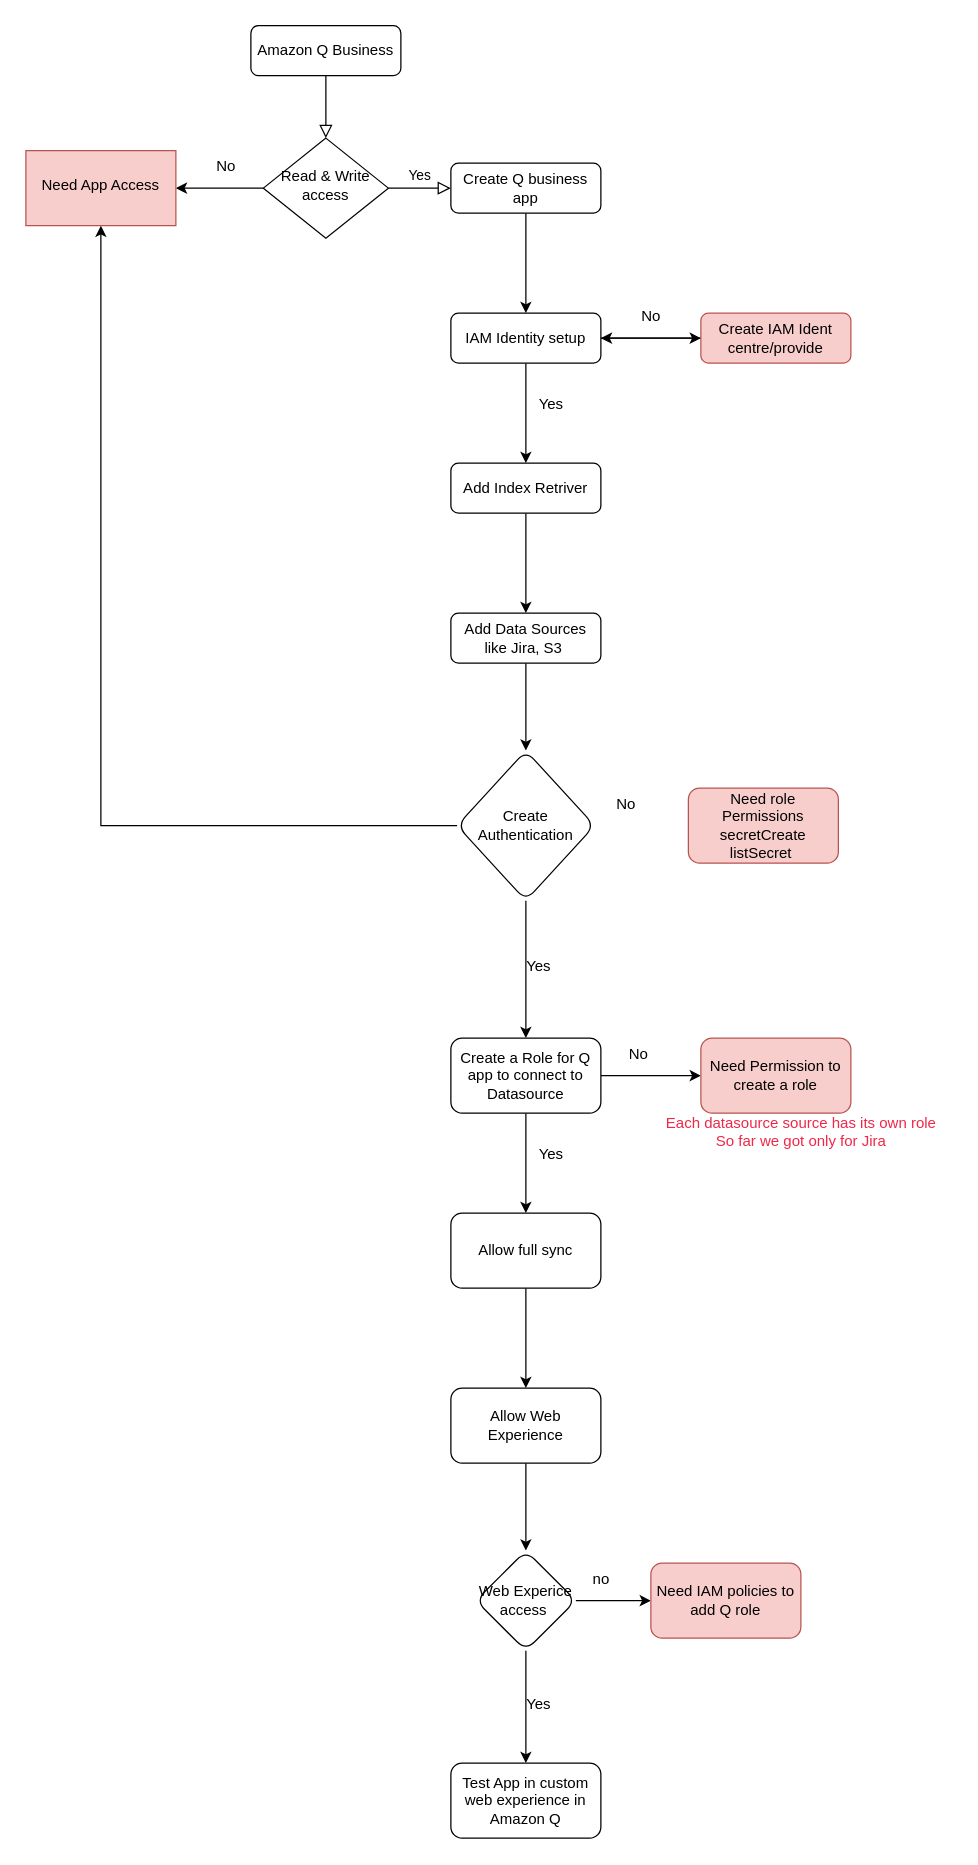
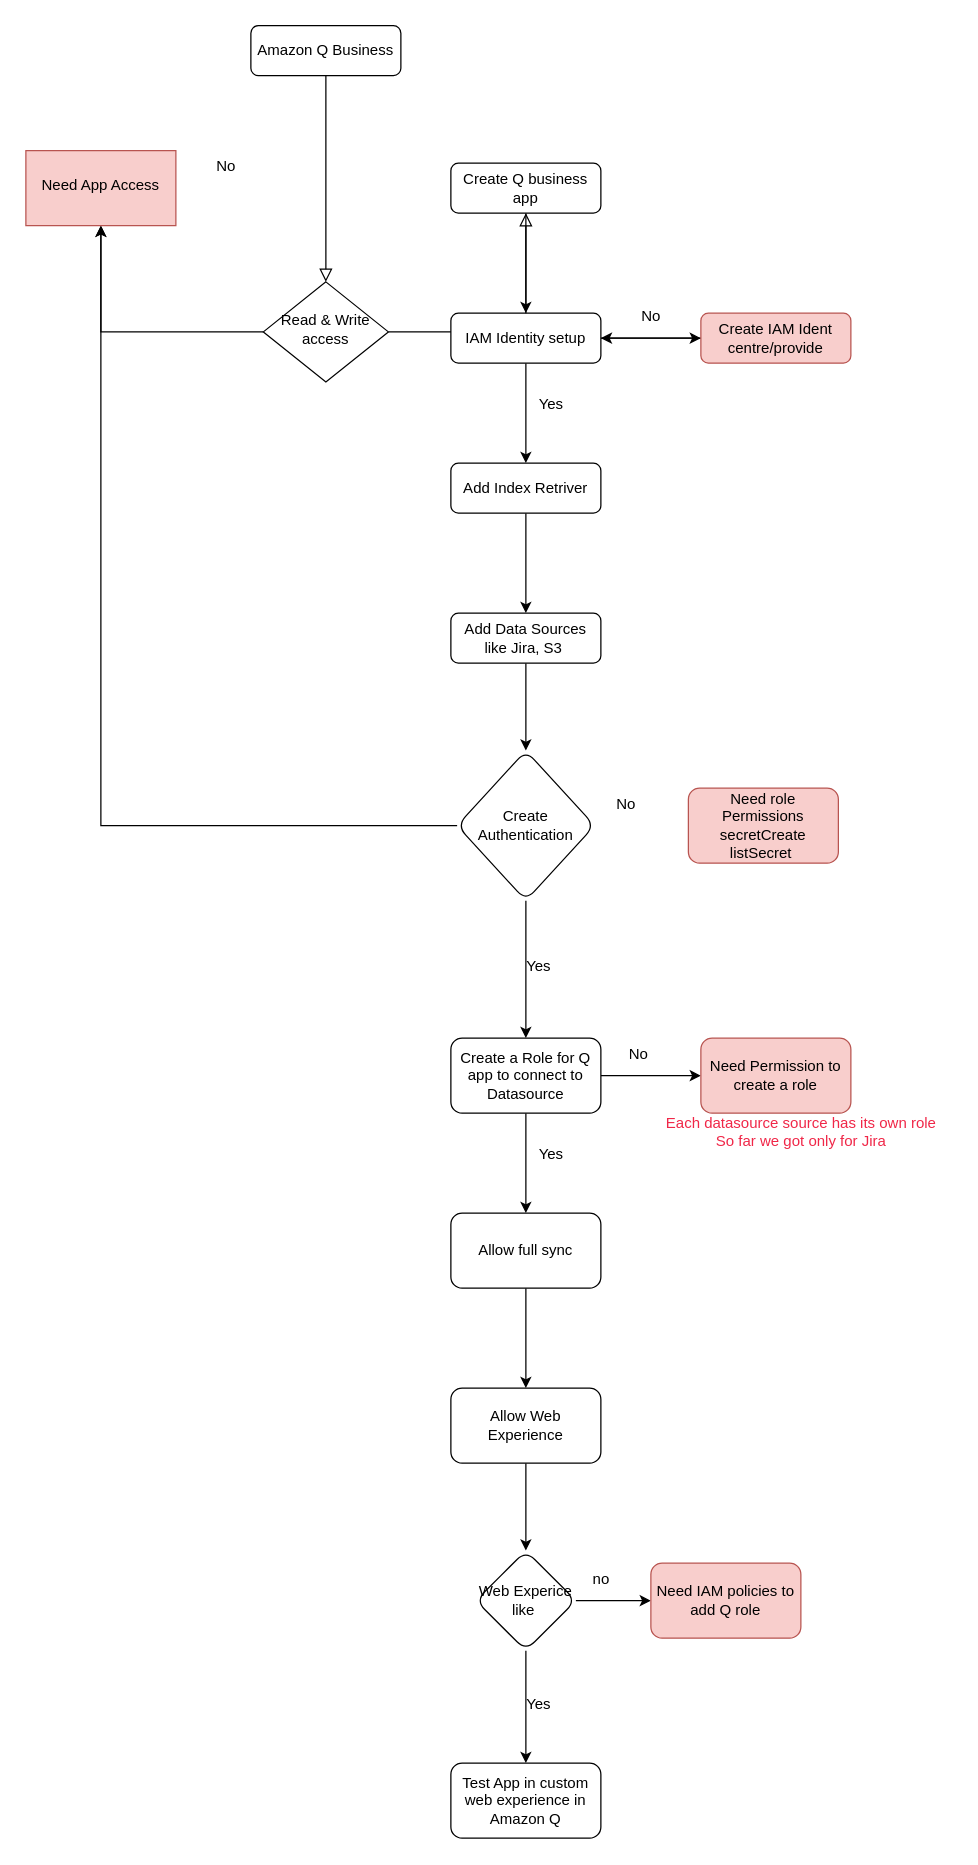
node "Read & Write access": moved (326, 188) -> (326, 332)
node "Web Experice access": label "Web Experice access" -> "Web Experice like"
